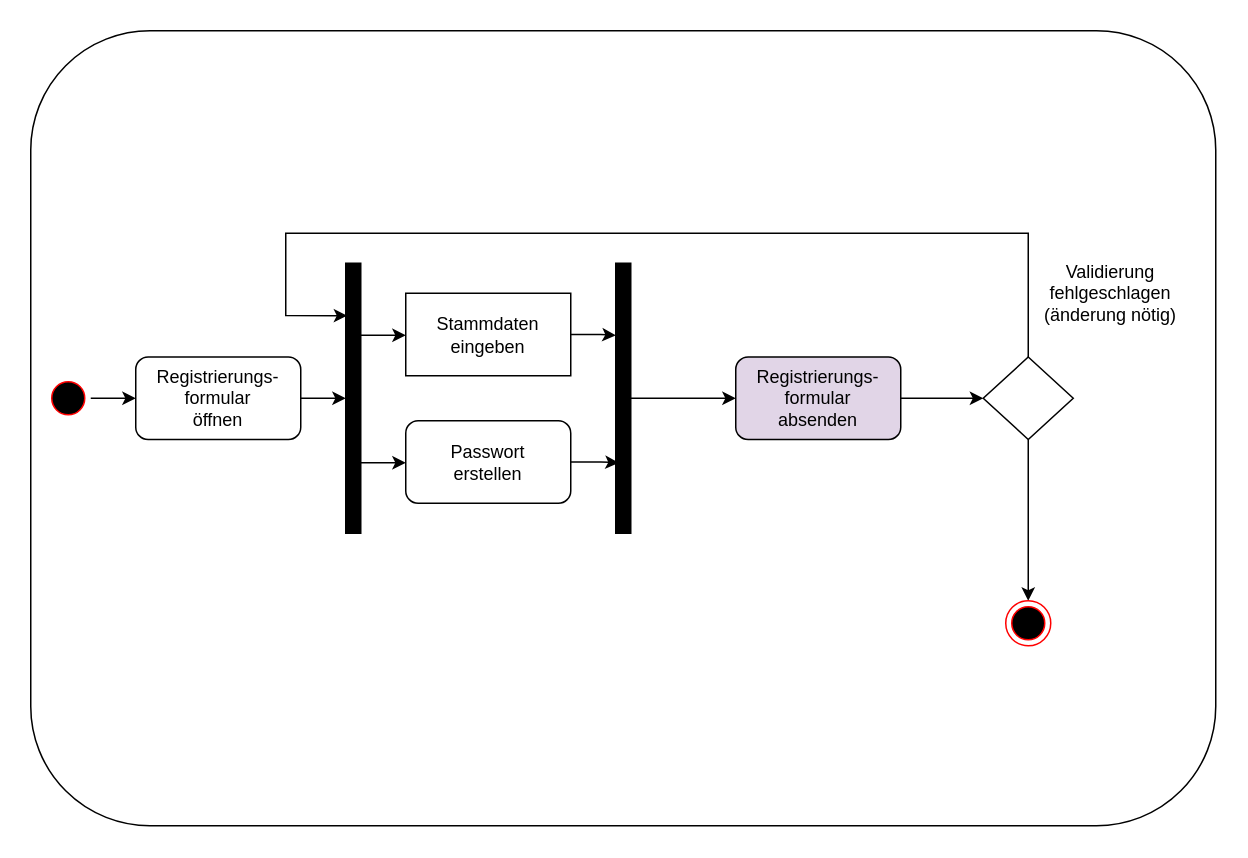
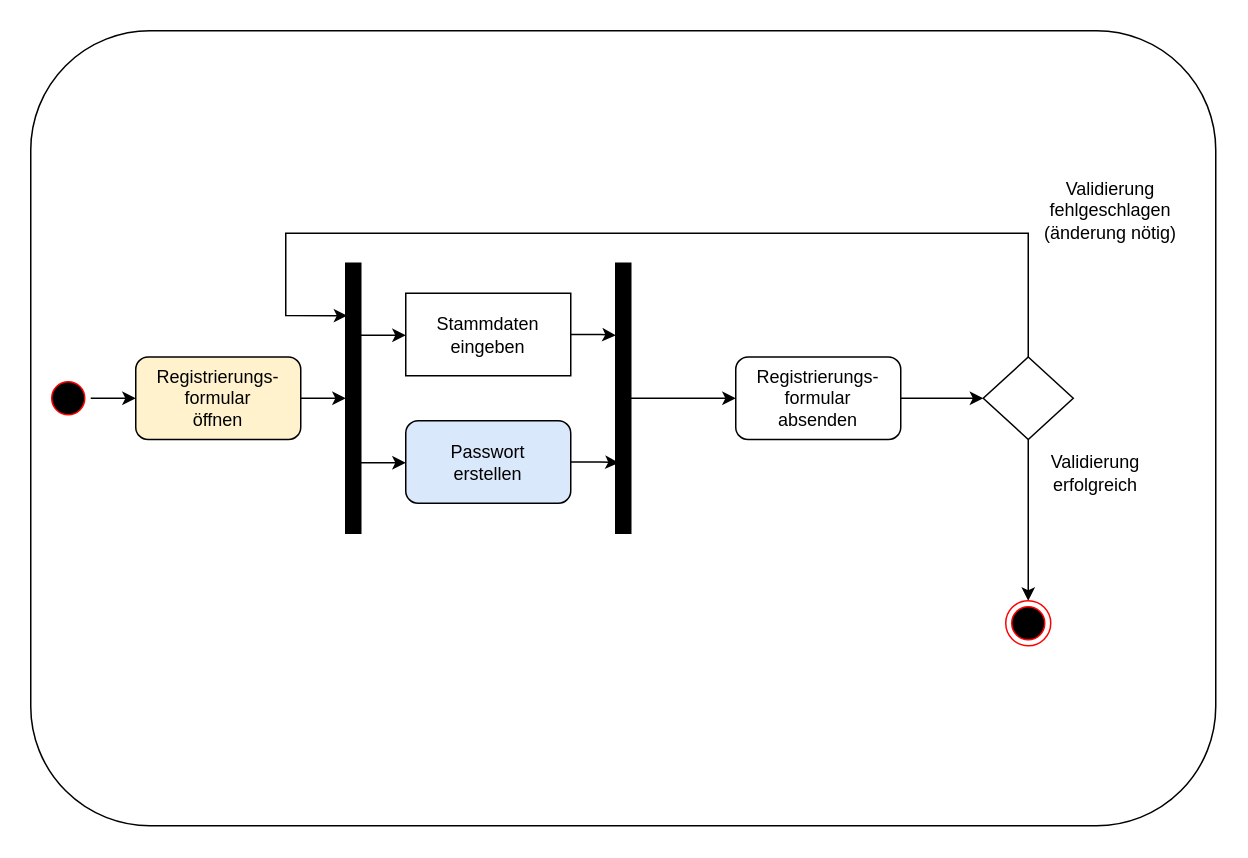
node "Validierung fehlgeschlagen (änderung nötig)": moved (1111, 293) -> (1111, 211)
node "Registrierungs- formular öffnen": fillcolor #ffffff -> #fff2cc
node "Registrierungs- formular absenden": fillcolor #e1d5e7 -> #ffffff
node "Passwort erstellen": fillcolor #ffffff -> #dae8fc
node "Validierung erfolgreich": added
